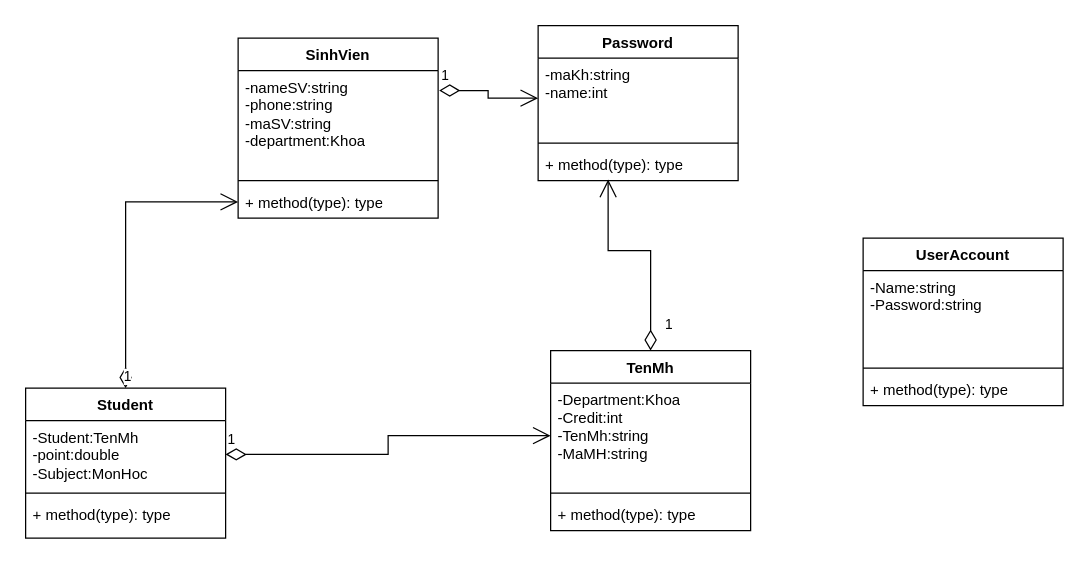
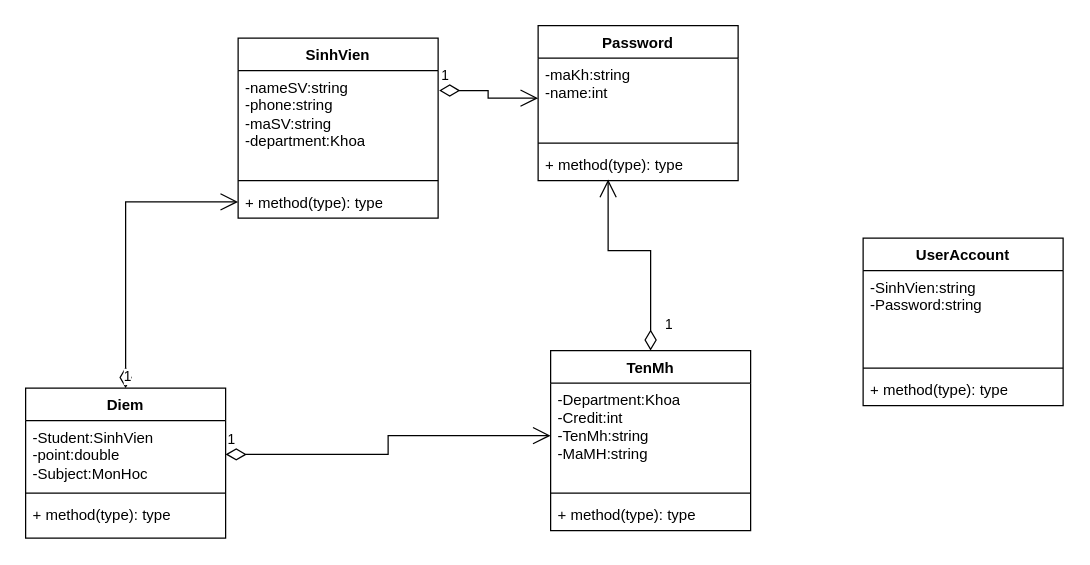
node "-Name:string -Password:string": label "-Name:string -Password:string" -> "-SinhVien:string -Password:string"
node "Student": label "Student" -> "Diem"
node "-Student:TenMh -point:double -Subject:MonHoc": label "-Student:TenMh -point:double -Subject:MonHoc" -> "-Student:SinhVien -point:double -Subject:MonHoc"
